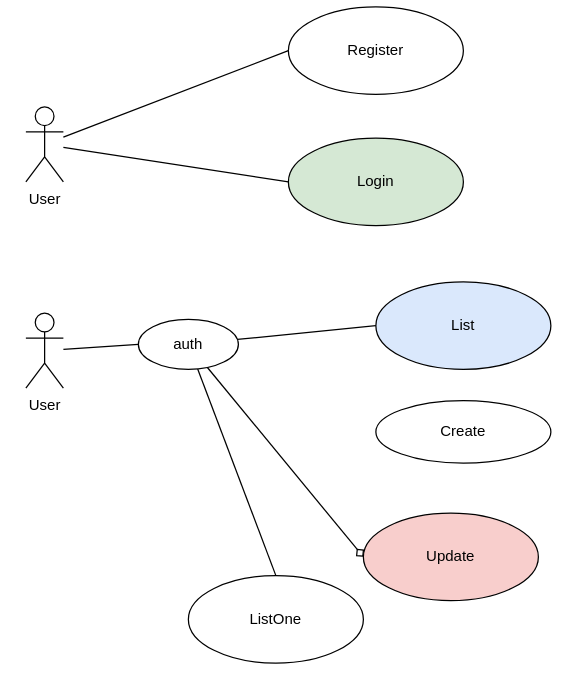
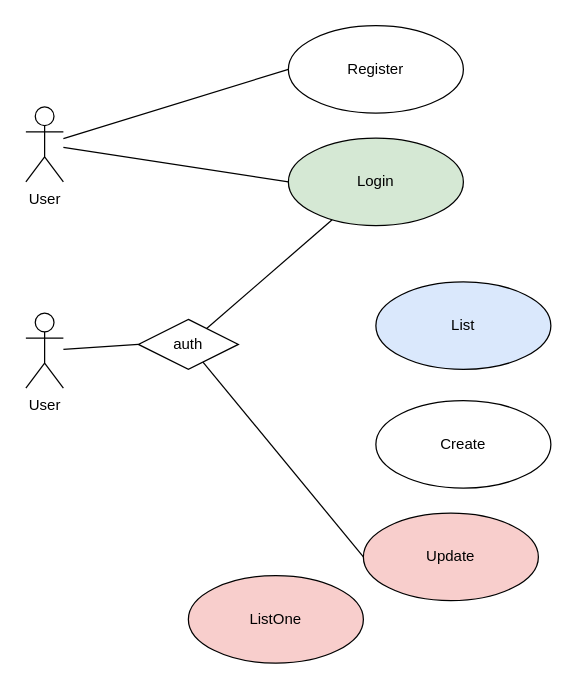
node "Register": moved (376, 51) -> (376, 69)
edge "List" -- "auth": removed
node "auth": shape ellipse -> diamond
node "Create": size 175x63 -> 175x88
edge "auth" -- "ListOne": now "auth" -- "Login"
edge "auth" -> "Update": arrowhead diamond -> none
node "ListOne": fillcolor #ffffff -> #f8cecc
